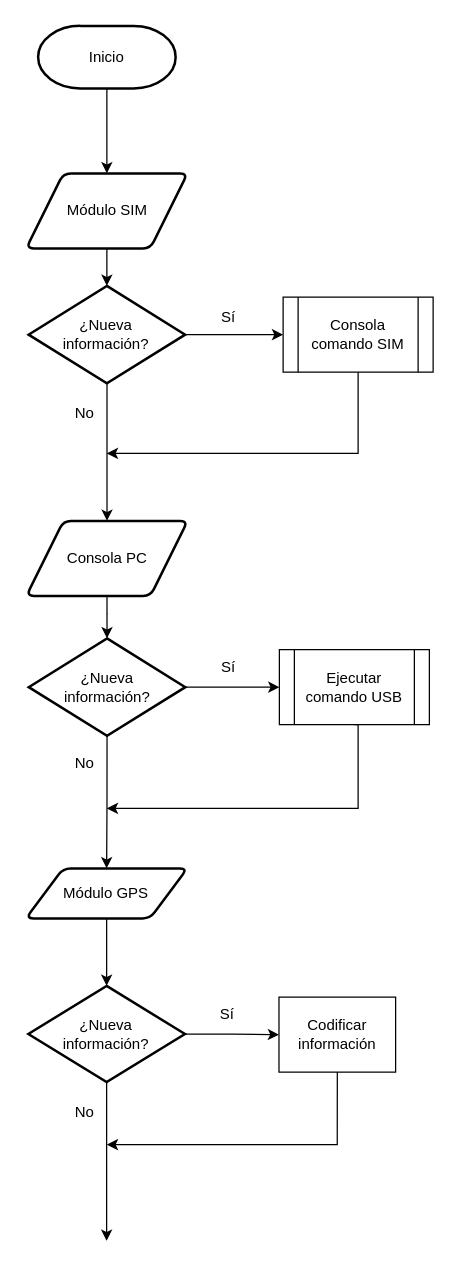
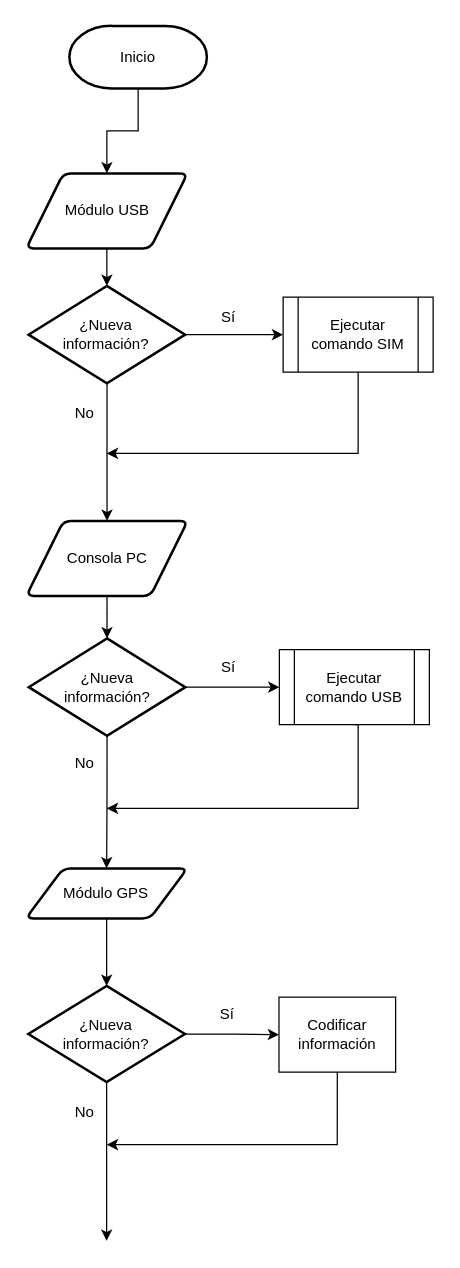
node "Inicio": moved (107, 57) -> (138, 57)
node "Módulo SIM": label "Módulo SIM" -> "Módulo USB"
node "Consola comando SIM": label "Consola comando SIM" -> "Ejecutar comando SIM"
